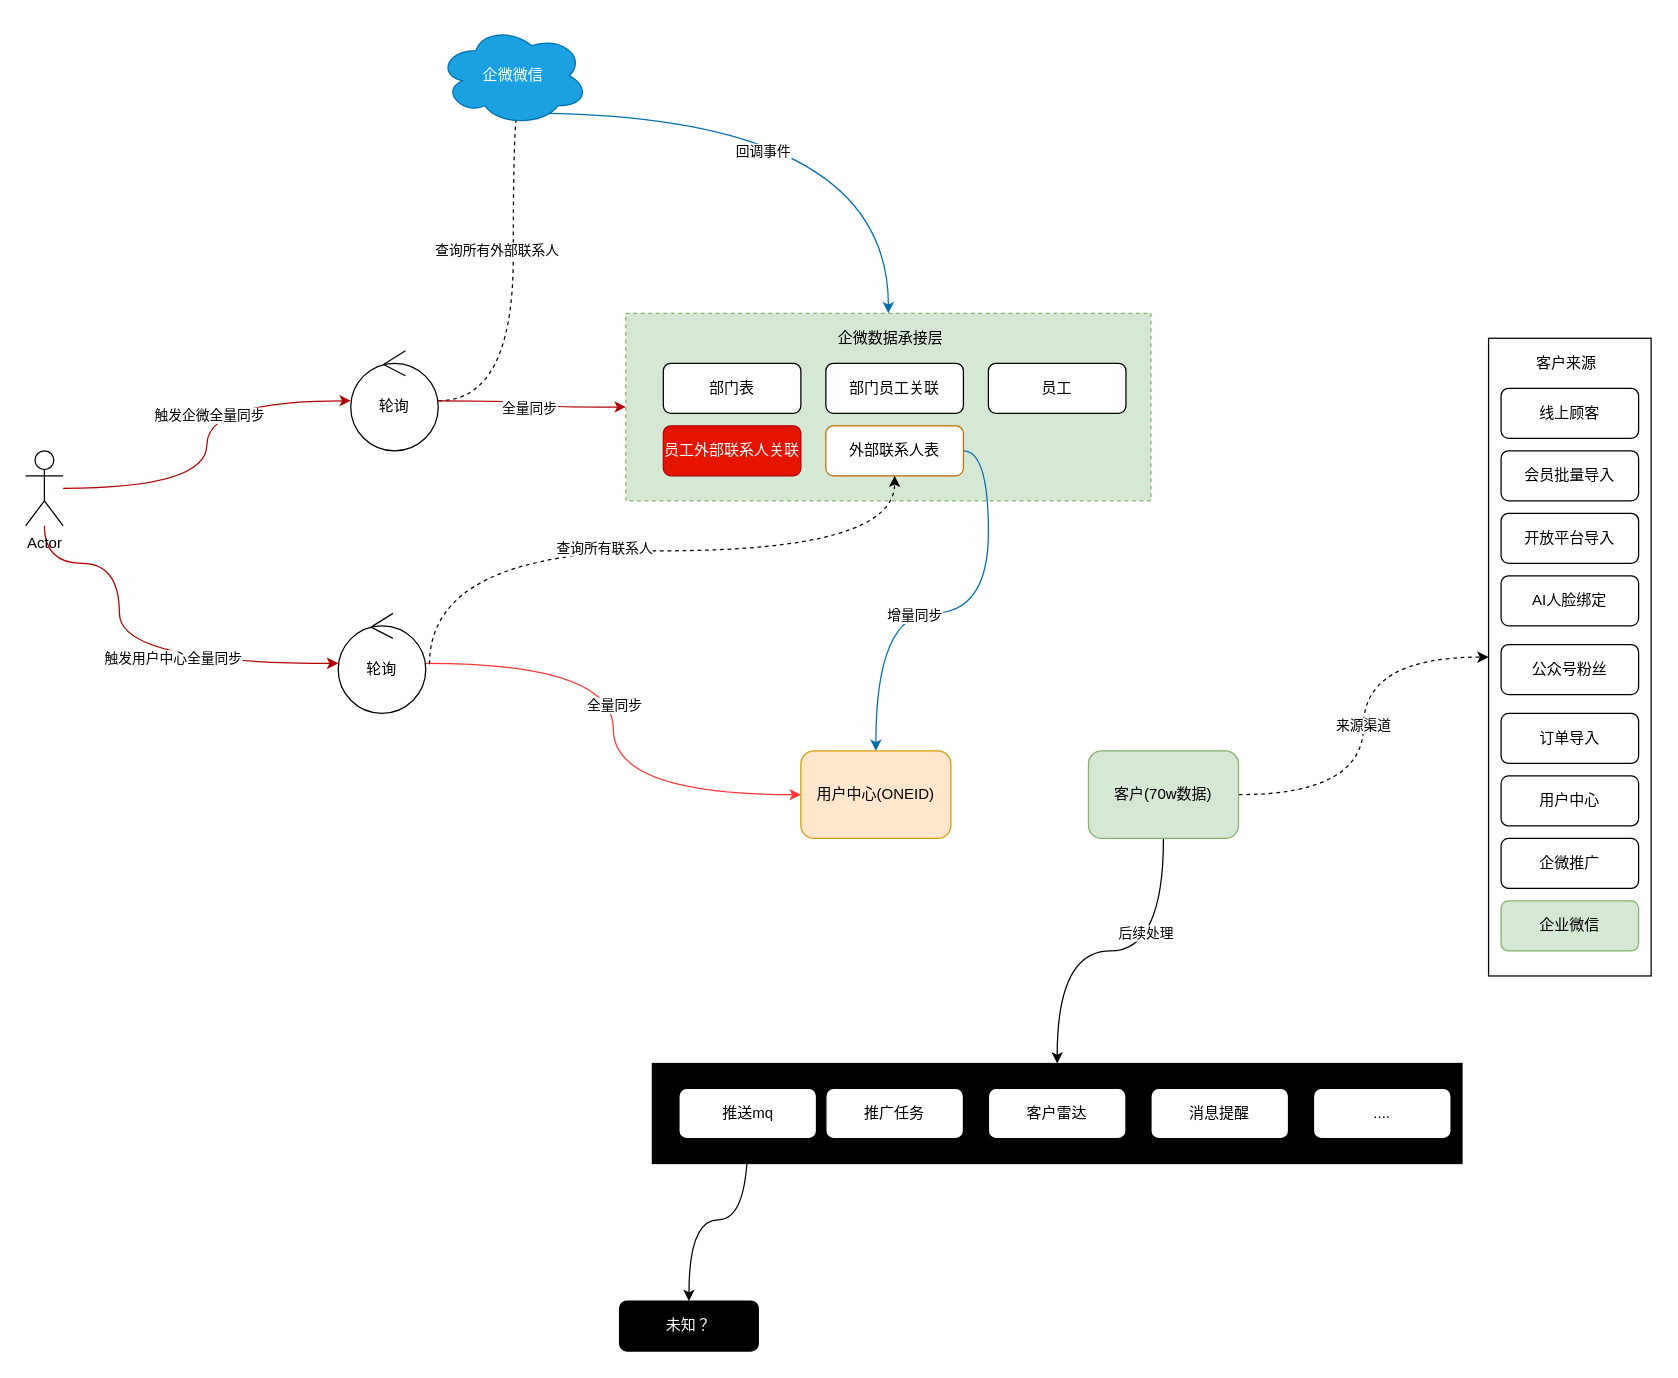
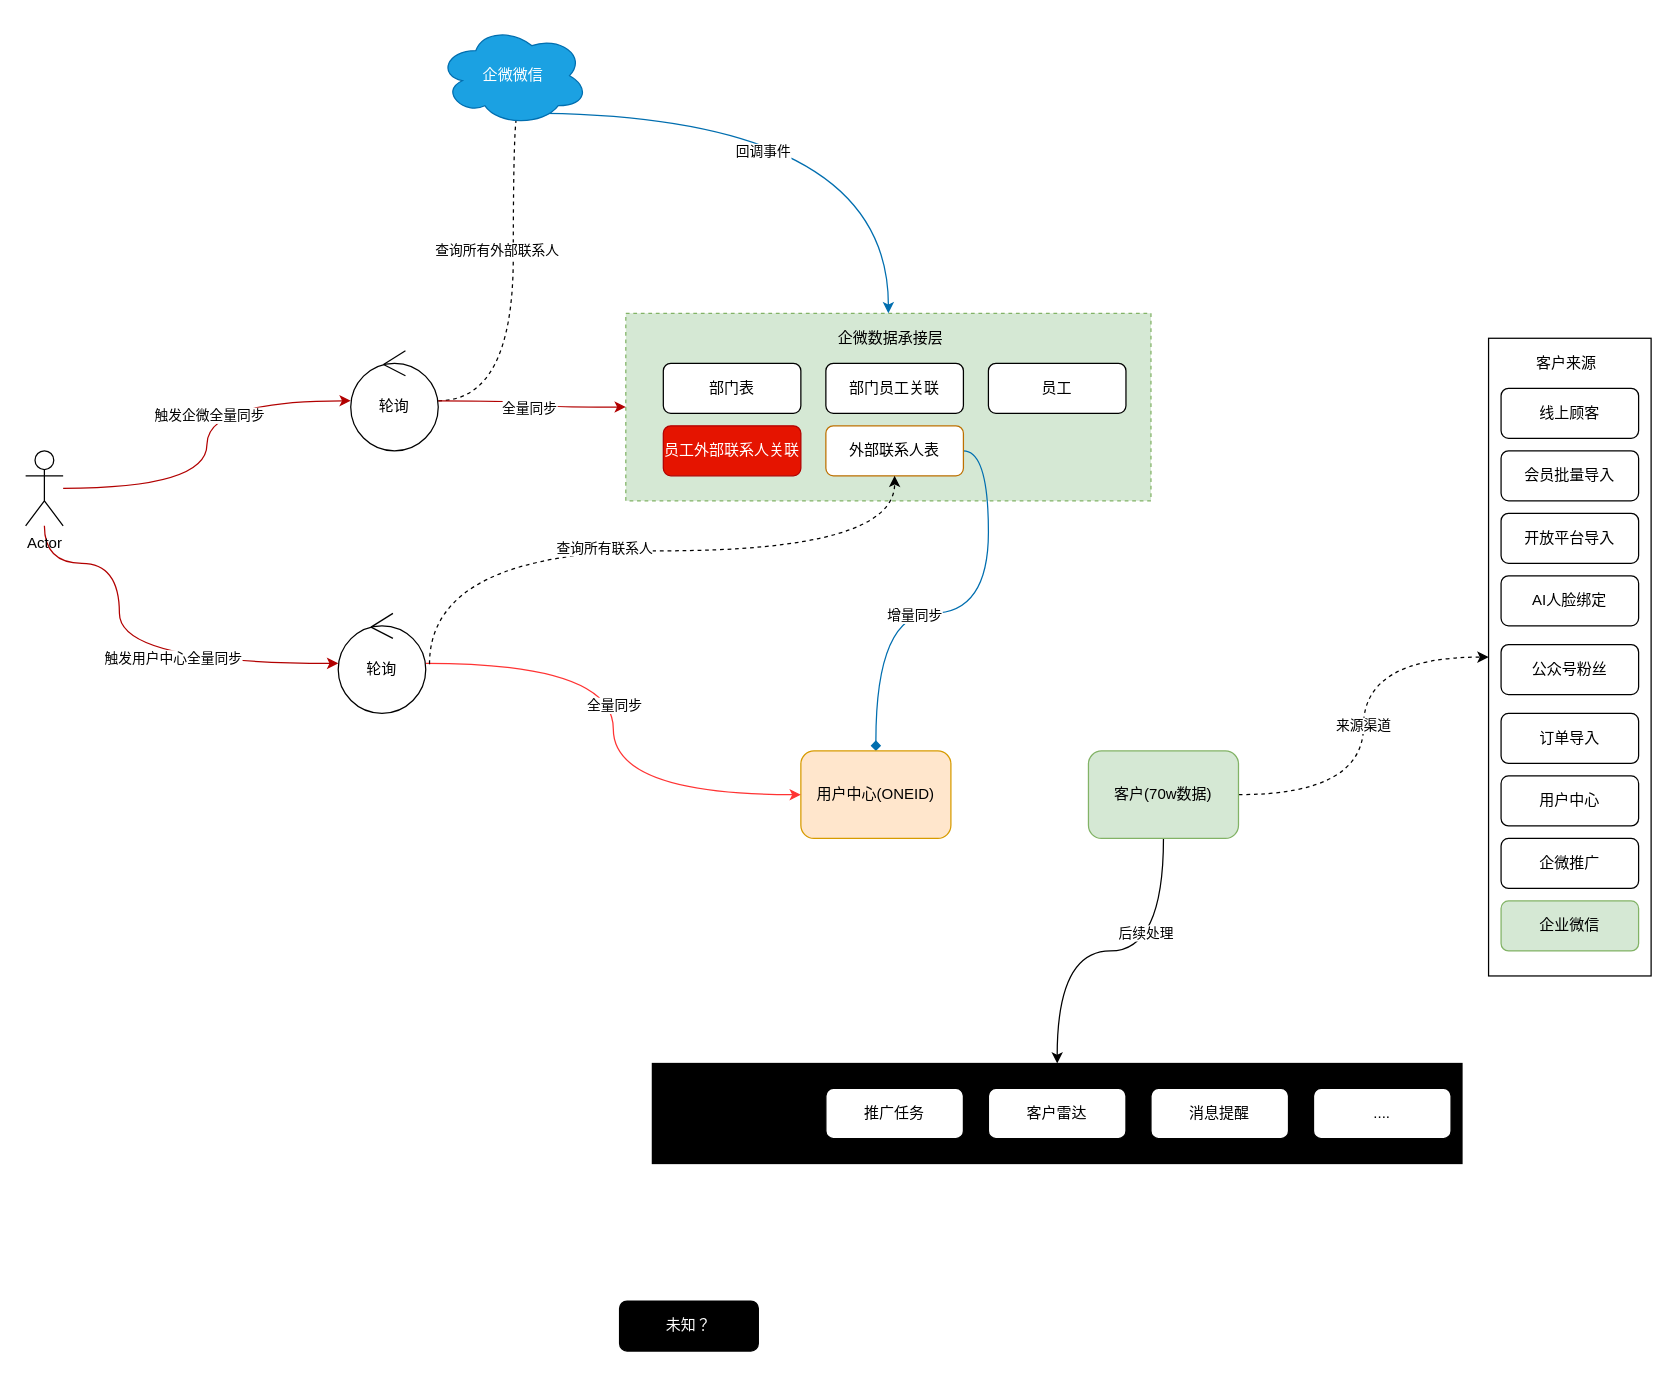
edge "外部联系人表" -> "用户中心(ONEID)": arrowhead classic -> diamond
node "推送mq": removed
edge "推送mq" -> "未知？": removed
